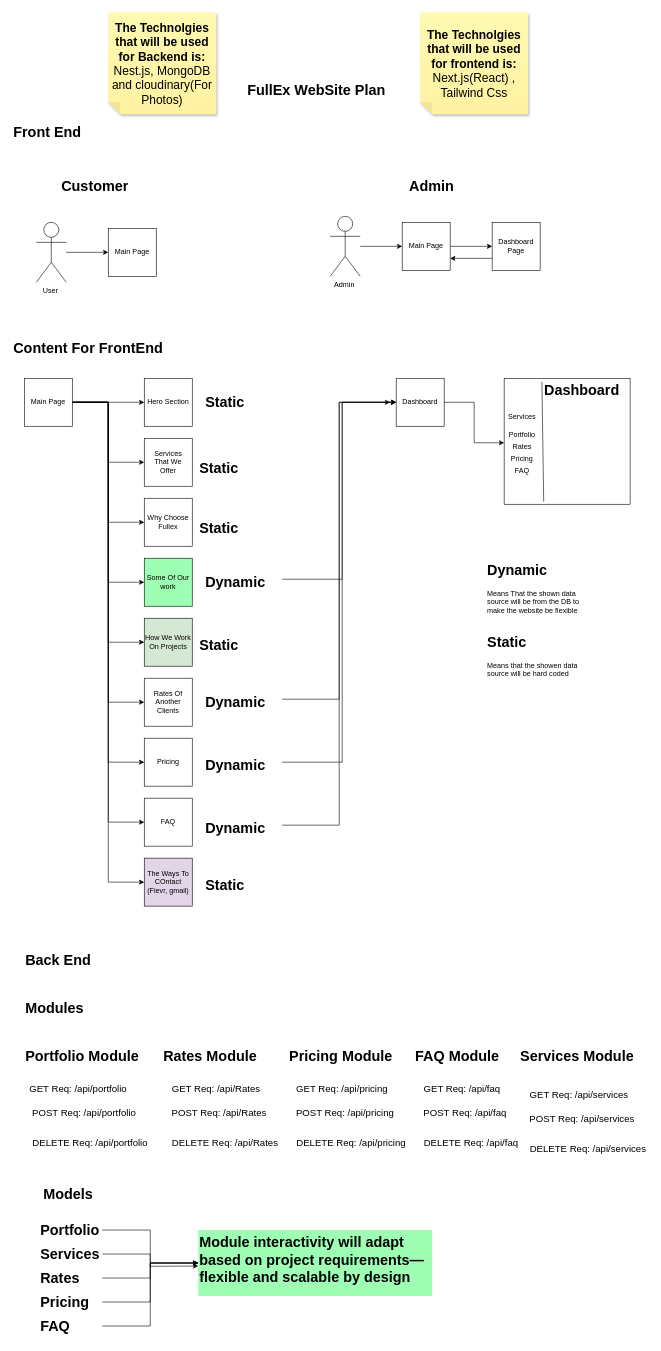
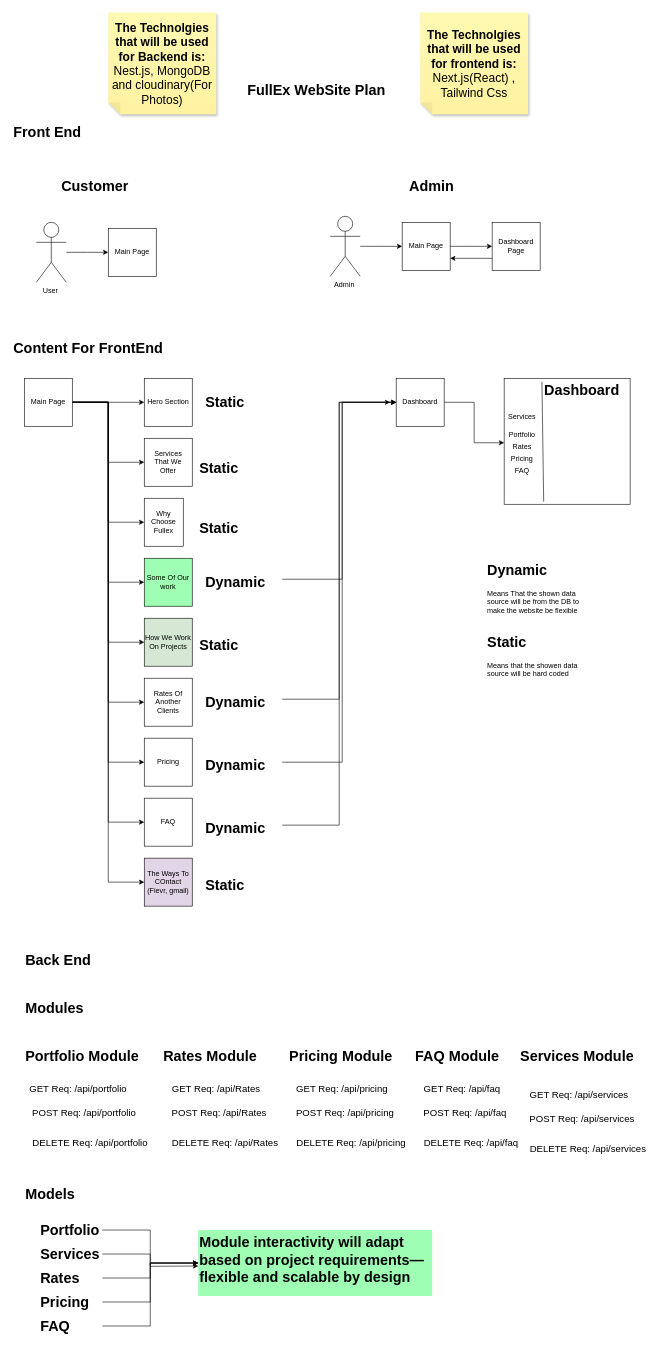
node "Why Choose Fullex": size 48x48 -> 39x48
node "Models": moved (78, 1194) -> (60, 1194)
